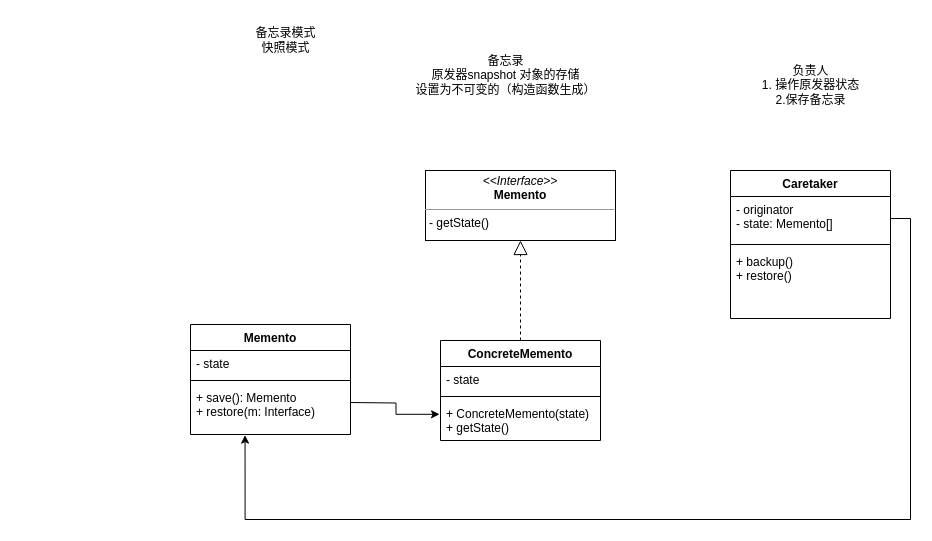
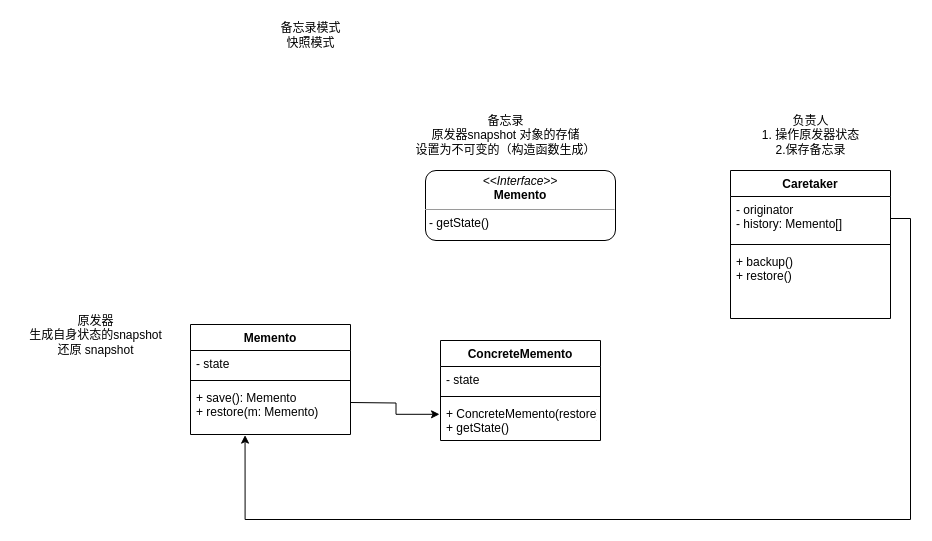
node "备忘录模式 快照模式": moved (286, 41) -> (311, 36)
node "备忘录 原发器snapshot 对象的存储 设置为不可变的（构造函数生成）": moved (506, 76) -> (506, 136)
node "负责人 1. 操作原发器状态 2.保存备忘录": moved (811, 86) -> (811, 136)
node "<<Interface>> Memento - getState()": shape rectangle -> rounded rectangle
node "- originator - state: Memento[]": label "- originator - state: Memento[]" -> "- originator - history: Memento[]"
edge "ConcreteMemento" -> "<<Interface>> Memento - getState()": removed
node "原发器 生成自身状态的snapshot 还原 snapshot": added
node "+ save(): Memento + restore(m: Interface)": label "+ save(): Memento + restore(m: Interface)" -> "+ save(): Memento + restore(m: Memento)"
node "+ ConcreteMemento(state) + getState()": label "+ ConcreteMemento(state) + getState()" -> "+ ConcreteMemento(restore) + getState()"
